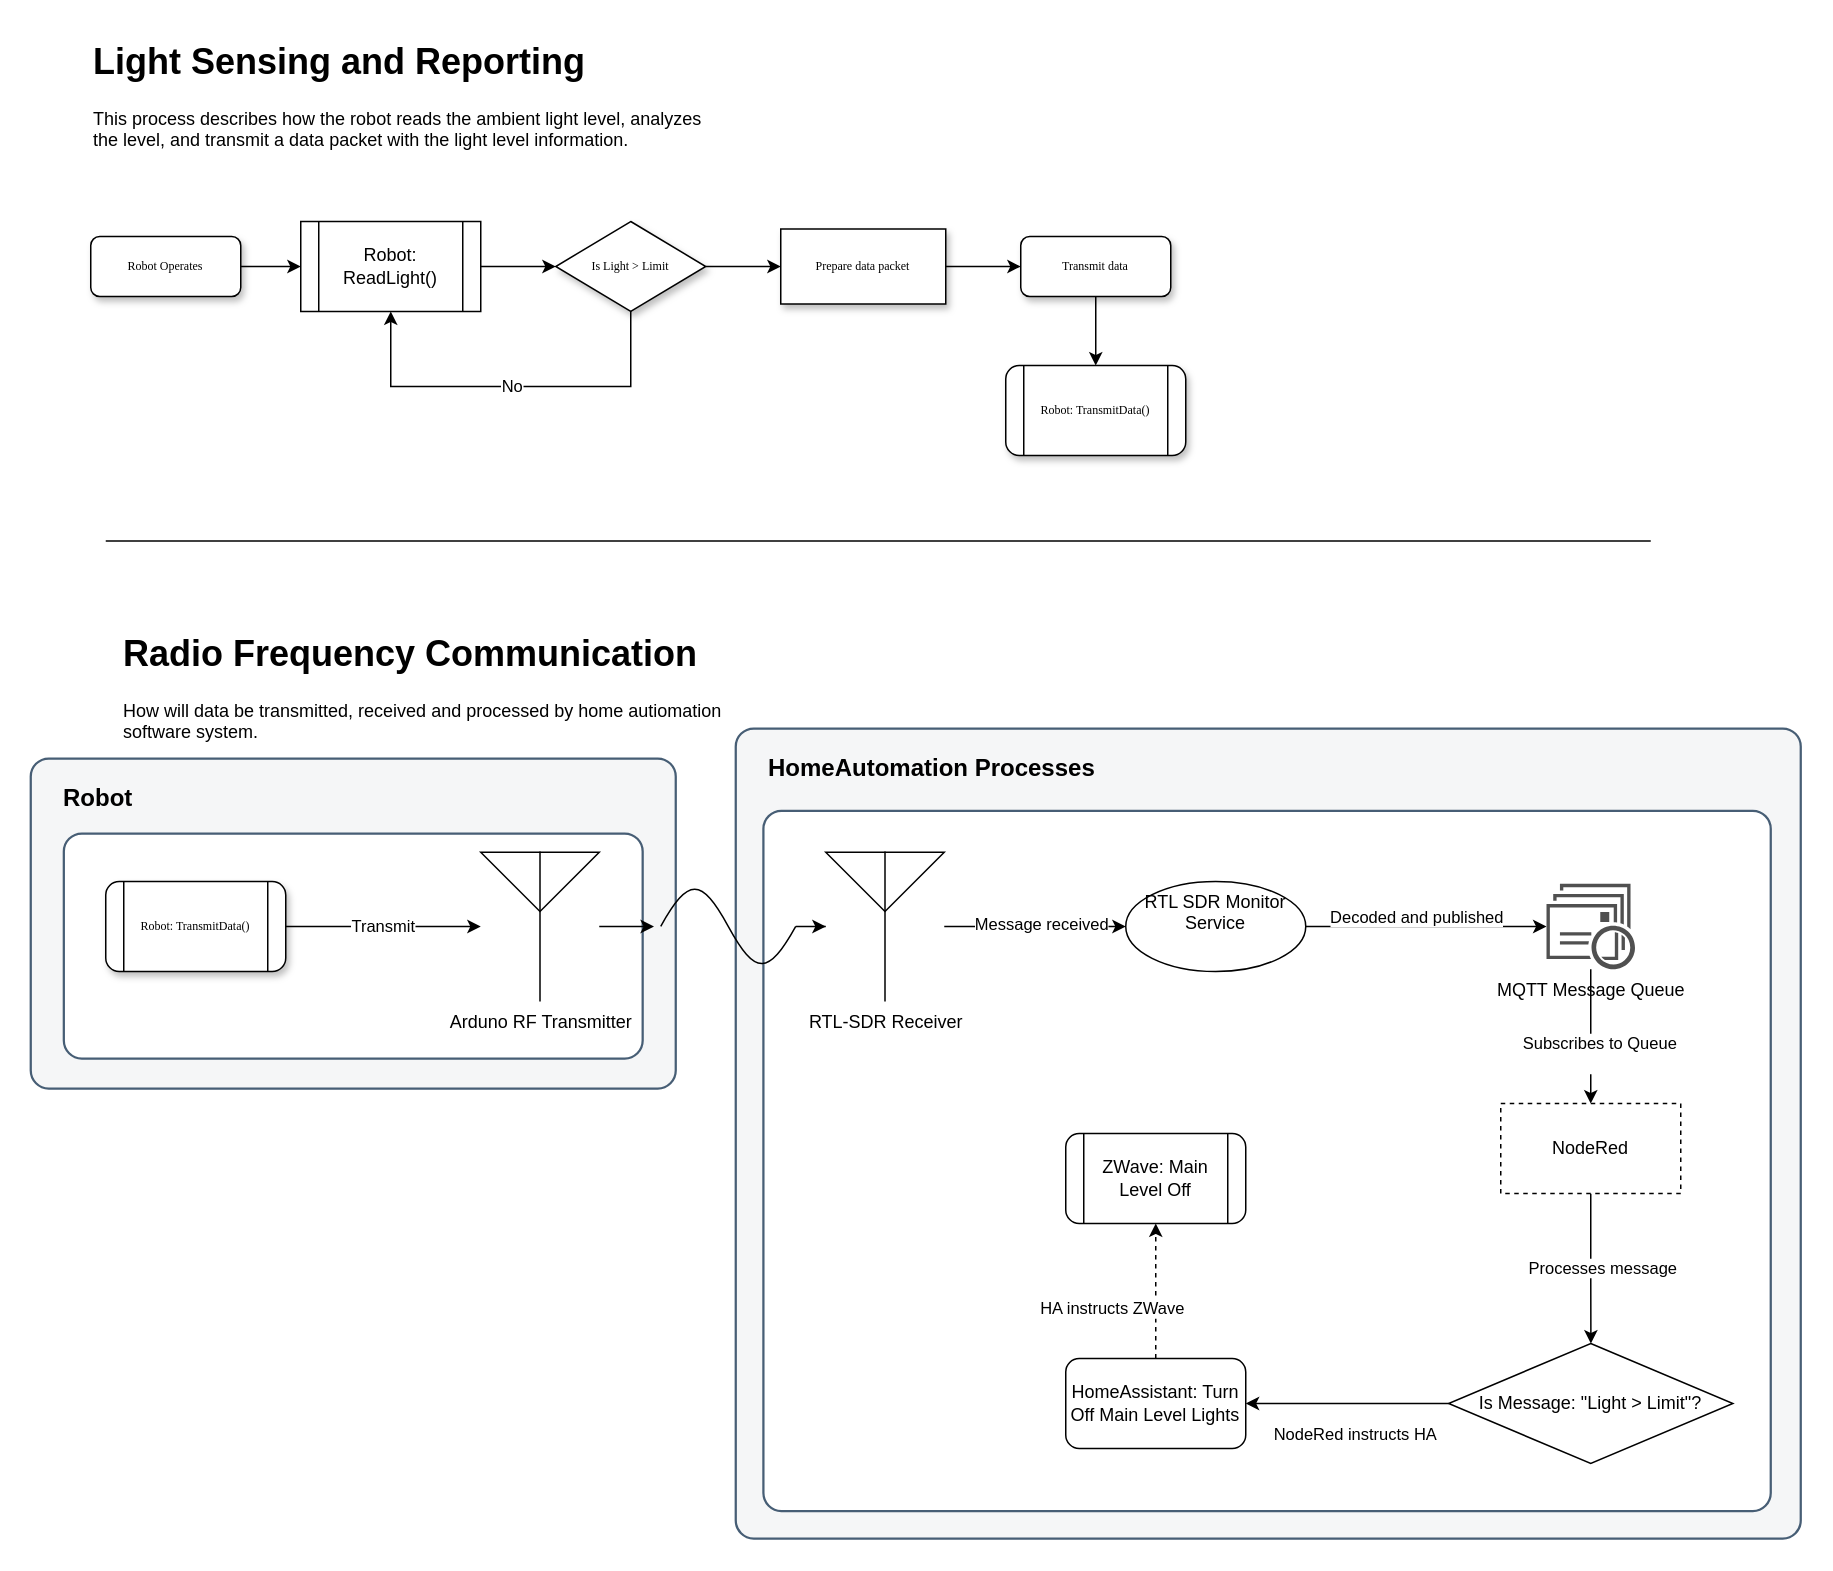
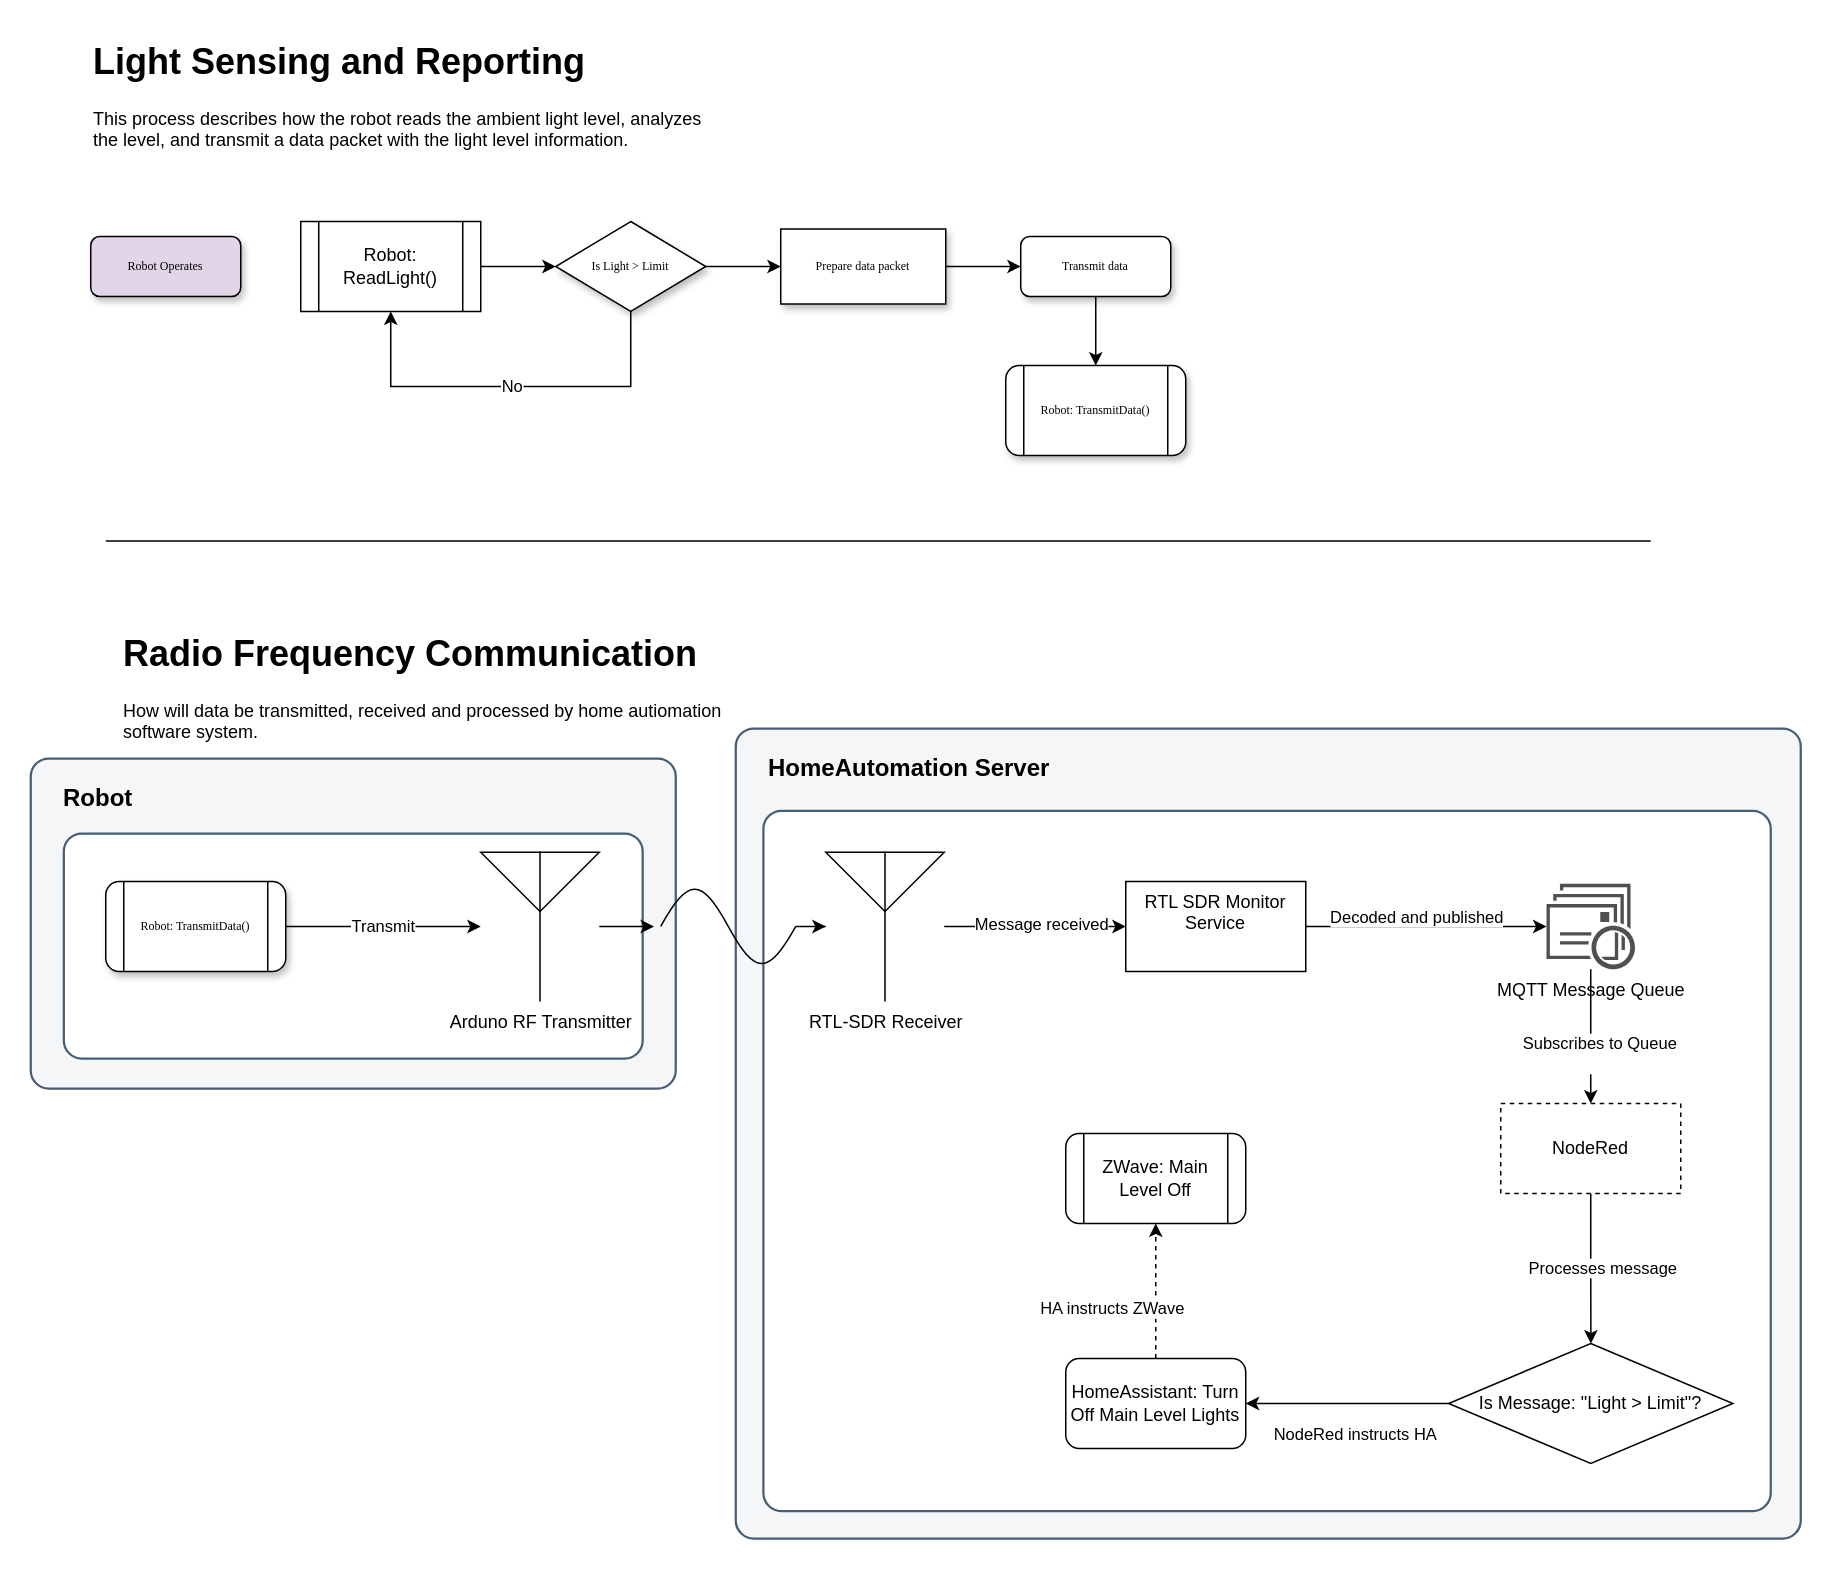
node "Robot Operates": fillcolor #ffffff -> #e1d5e7
edge "Robot Operates" -> "Robot: ReadLight()": removed
node "HomeAutomation Processes": label "HomeAutomation Processes" -> "HomeAutomation Server"
node "RTL SDR Monitor Service": shape ellipse -> rectangle
